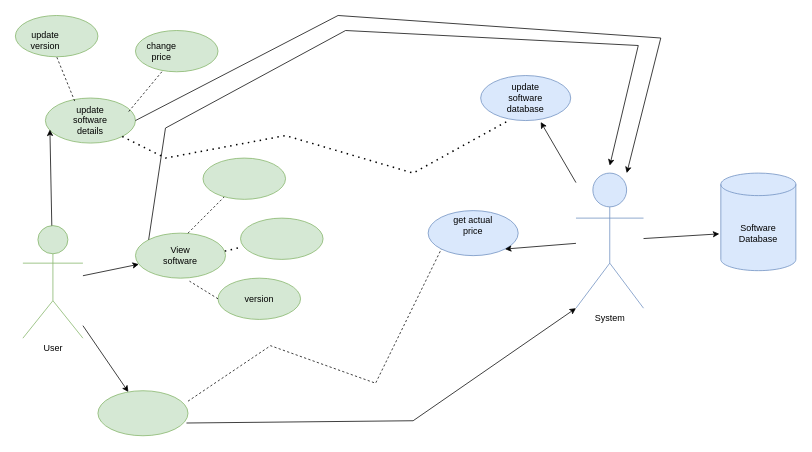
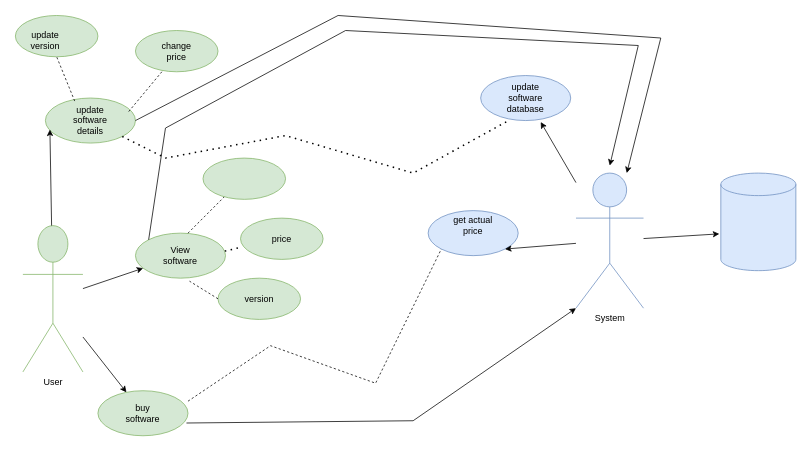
node "change price": moved (162, 51) -> (177, 51)
node "Software Database": removed
node "price": added
node "User": size 60x113 -> 60x146
node "buy software": added
